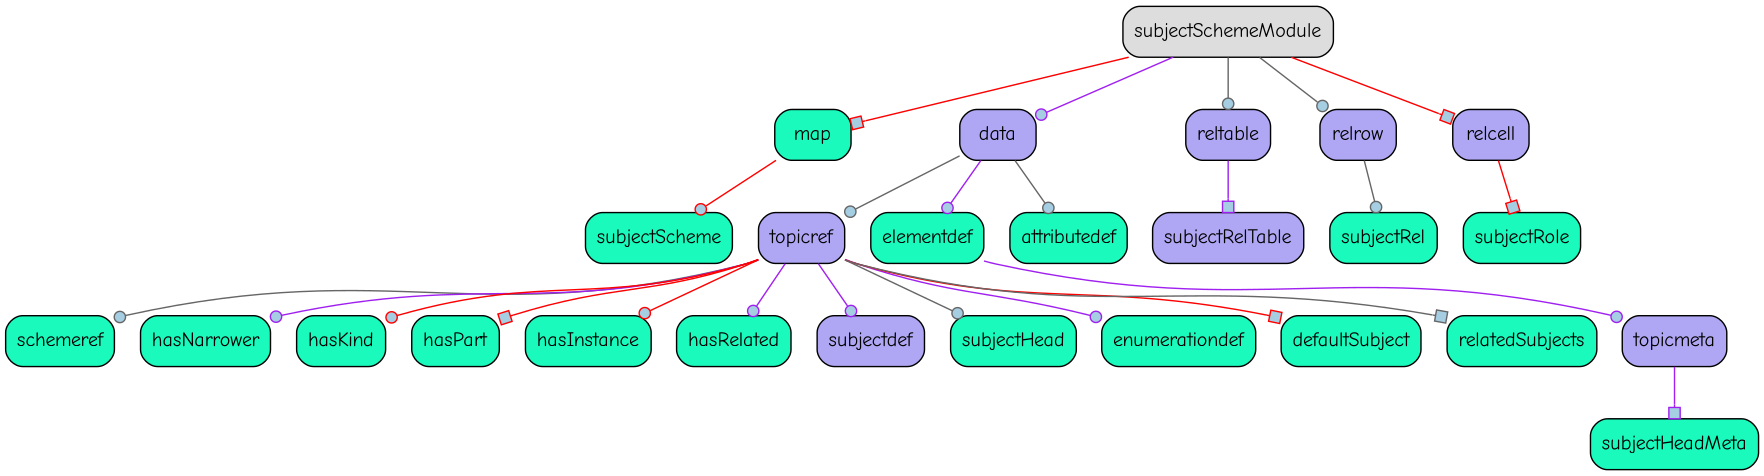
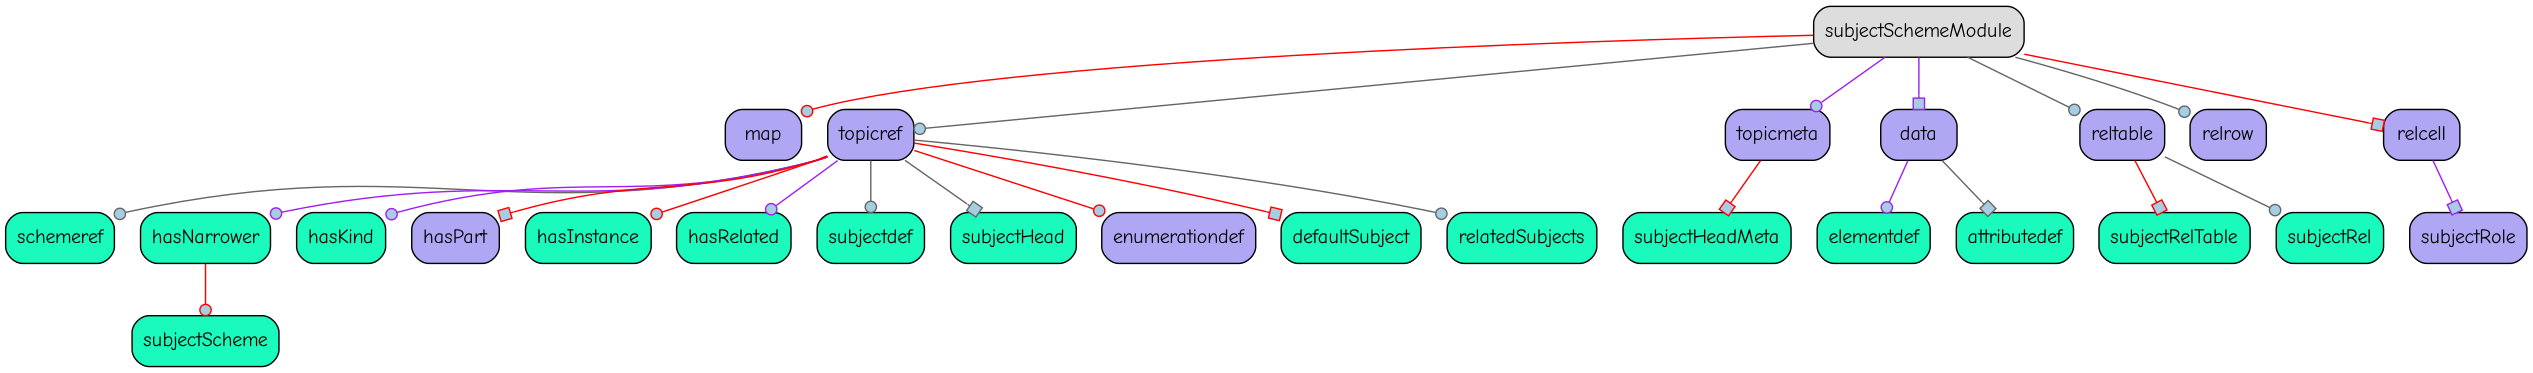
edge "subjectSchemeModule" -> "data": arrowhead dot -> box
edge "subjectSchemeModule" -> "map": arrowhead box -> dot
node "map": fillcolor #1afabc -> #afa7f4
edge "reltable" -> "subjectRelTable": color purple -> red
edge "relcell" -> "subjectRole": color red -> purple
edge "relrow" -> "subjectRel": now "reltable" -> "subjectRel"
edge "data" -> "topicref": now "subjectSchemeModule" -> "topicref"
edge "data" -> "attributedef": arrowhead dot -> box
edge "map" -> "subjectScheme": now "hasNarrower" -> "subjectScheme"
node "subjectRelTable": fillcolor #afa7f4 -> #1afabc
node "subjectRole": fillcolor #1afabc -> #afa7f4
edge "topicref" -> "subjectdef": color purple -> gray40
edge "topicref" -> "subjectHead": arrowhead dot -> box
edge "elementdef" -> "topicmeta": now "subjectSchemeModule" -> "topicmeta"
edge "topicref" -> "hasKind": color red -> purple
edge "topicref" -> "relatedSubjects": arrowhead box -> dot
edge "topicref" -> "enumerationdef": color purple -> red
node "hasPart": fillcolor #1afabc -> #afa7f4
node "subjectdef": fillcolor #afa7f4 -> #1afabc
node "enumerationdef": fillcolor #1afabc -> #afa7f4
edge "topicmeta" -> "subjectHeadMeta": color purple -> red
